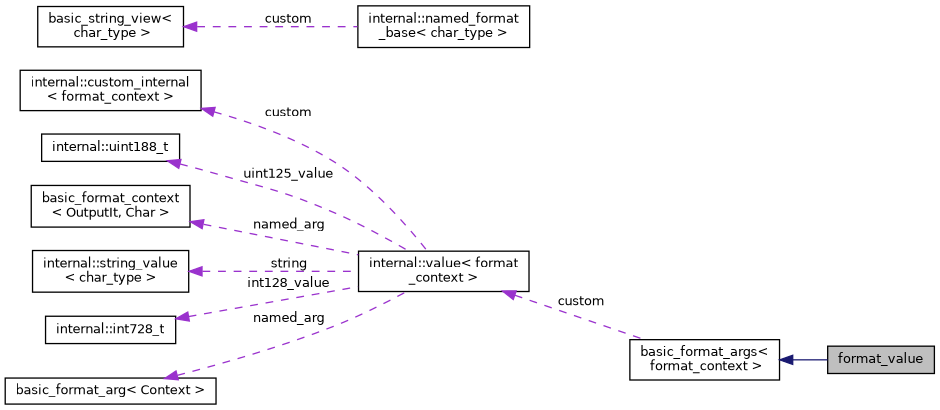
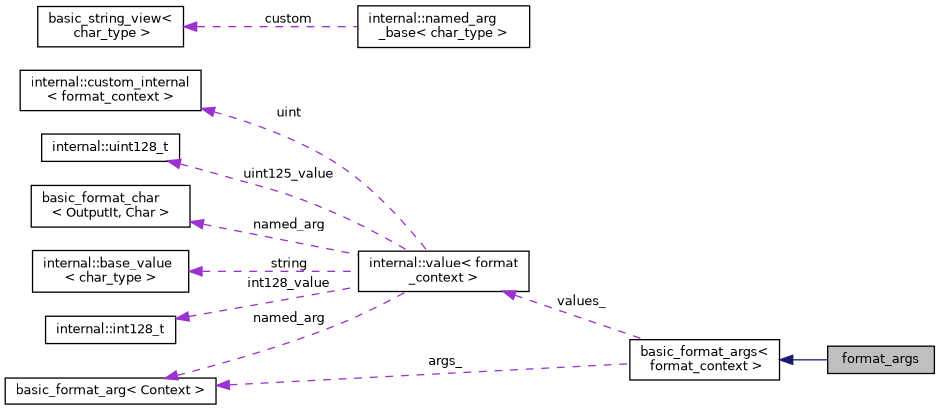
node "internal::named_format _base< char_type >": label "internal::named_format _base< char_type >" -> "internal::named_arg _base< char_type >"
edge "internal::value< format _context >" -> "internal::custom_internal < format_context >": label " custom" -> " uint"
node "internal::uint188_t": label "internal::uint188_t" -> "internal::uint128_t"
node "basic_format_context < OutputIt, Char >": label "basic_format_context < OutputIt, Char >" -> "basic_format_char < OutputIt, Char >"
node "internal::string_value < char_type >": label "internal::string_value < char_type >" -> "internal::base_value < char_type >"
edge "basic_format_args< format_context >" -> "internal::value< format _context >": label " custom" -> " values_"
node "internal::int728_t": label "internal::int728_t" -> "internal::int128_t"
node "format_value": label "format_value" -> "format_args"
edge "basic_format_args< format_context >" -> "basic_format_arg< Context >": added, label "args_"
